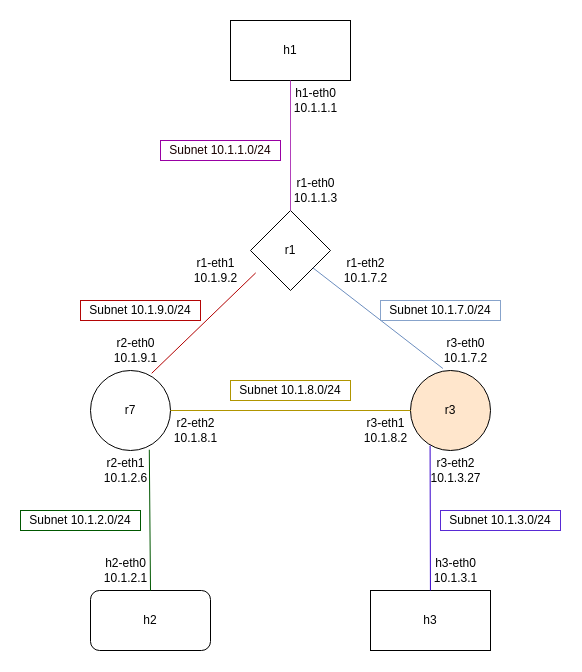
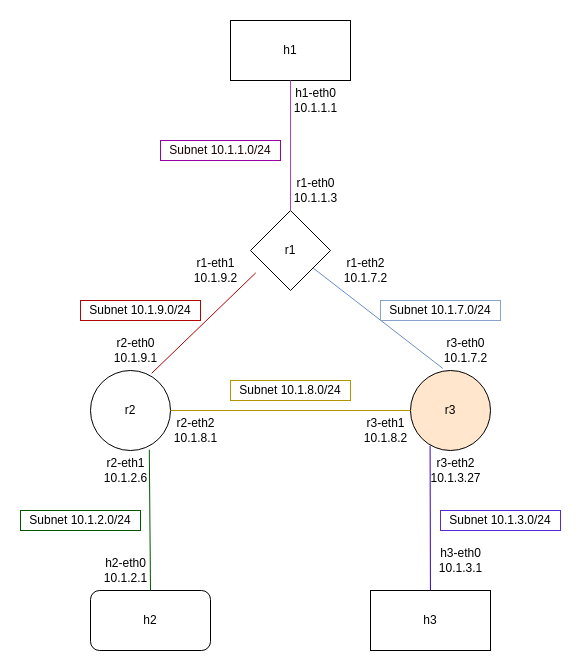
node "r7": label "r7" -> "r2"
node "h3-eth0 10.1.3.1": moved (456, 571) -> (461, 561)
